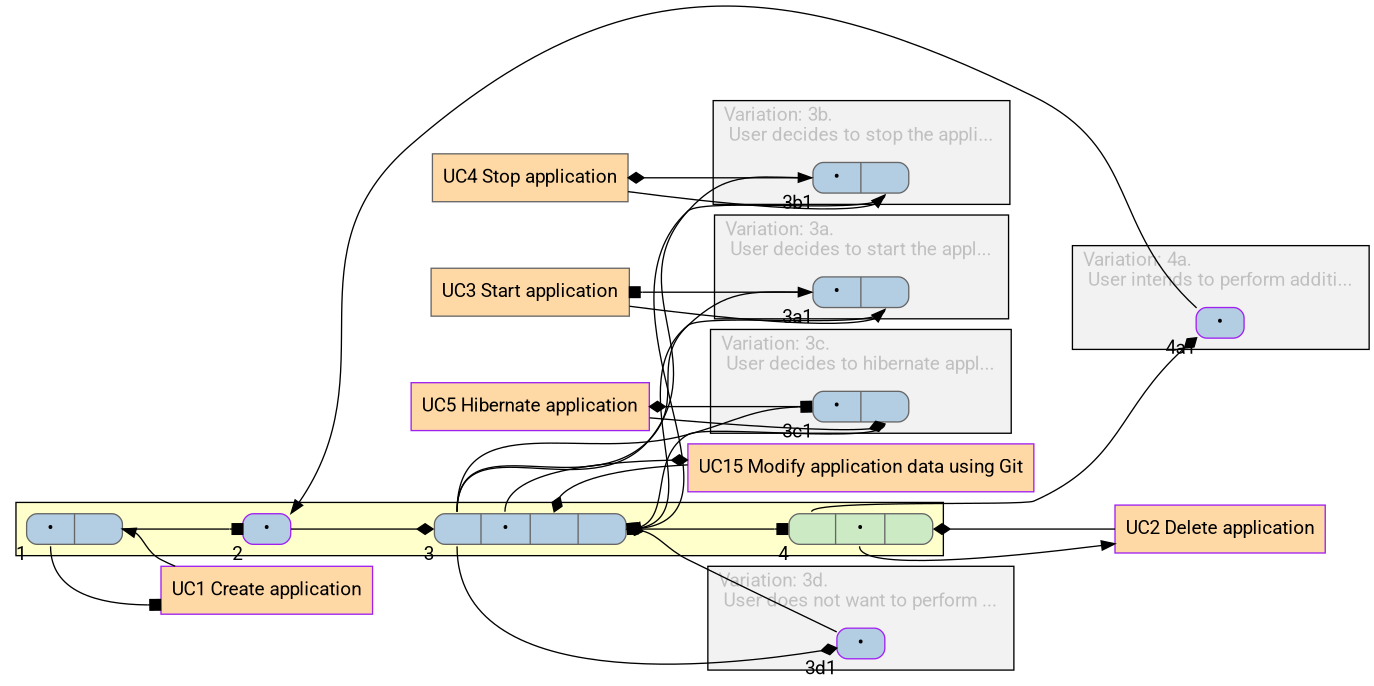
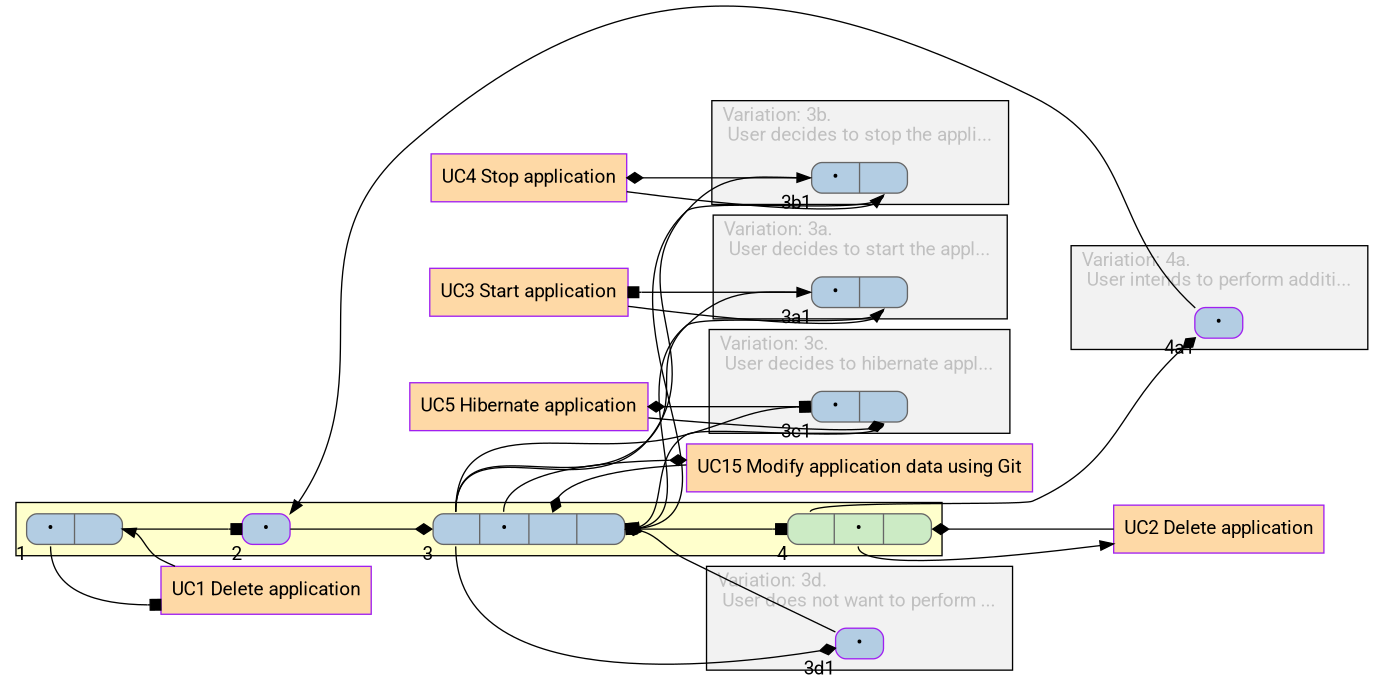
node "UC4 Stop application": color gray40 -> purple
node "UC3 Start application": color gray40 -> purple
node "UC1 Create application": label "UC1 Create application" -> "UC1 Delete application"
